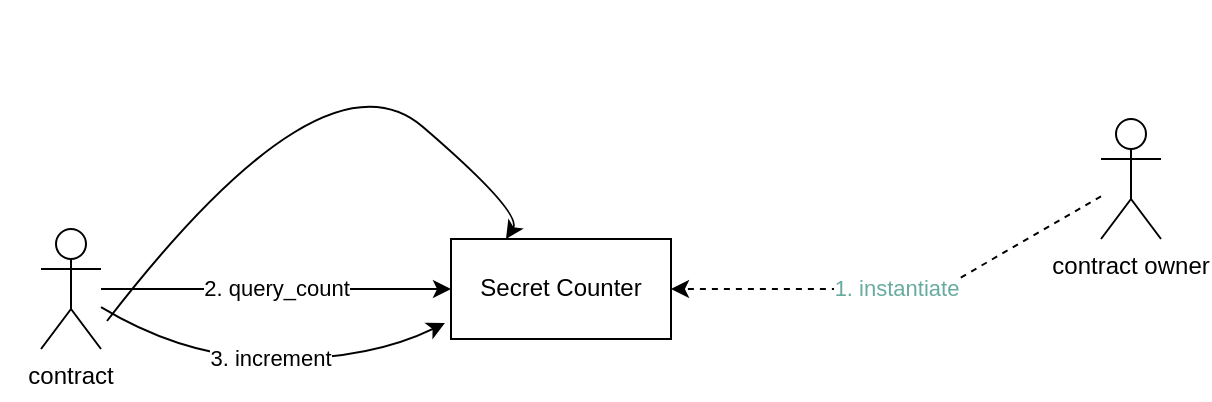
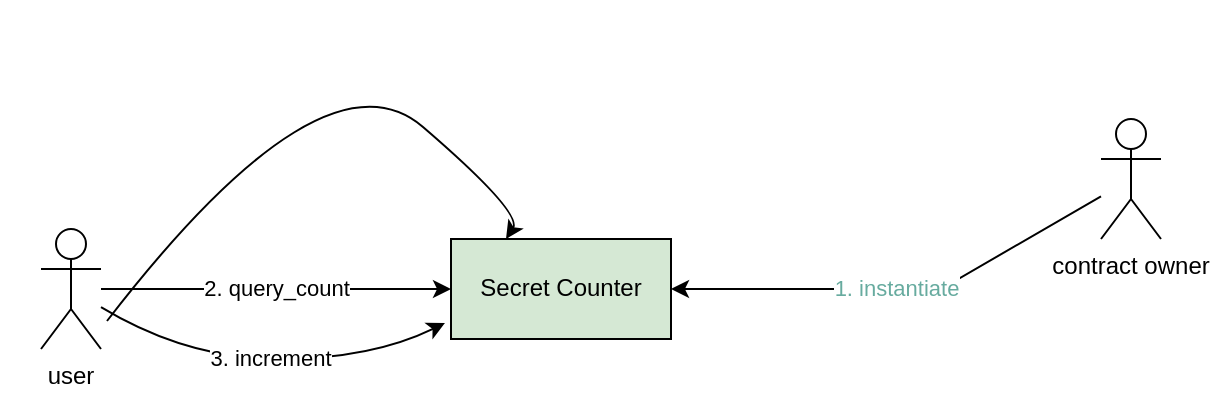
edge "contract owner" -> "Secret Counter": style dashed -> solid
node "Secret Counter": fillcolor #ffffff -> #d5e8d4
node "contract": label "contract" -> "user"
